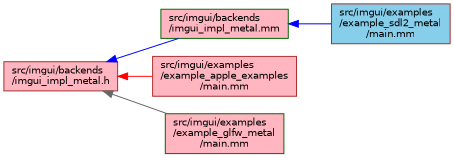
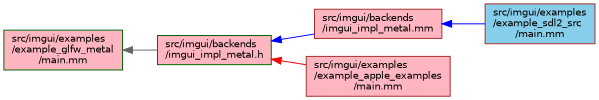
node "src/imgui/backends /imgui_impl_metal.mm": color darkgreen -> brown
node "src/imgui/examples /example_sdl2_metal /main.mm": label "src/imgui/examples /example_sdl2_metal /main.mm" -> "src/imgui/examples /example_sdl2_src /main.mm"
node "src/imgui/backends /imgui_impl_metal.h": color brown -> darkgreen
edge "src/imgui/examples /example_glfw_metal /main.mm" -> "src/imgui/backends /imgui_impl_metal.h": reversed
